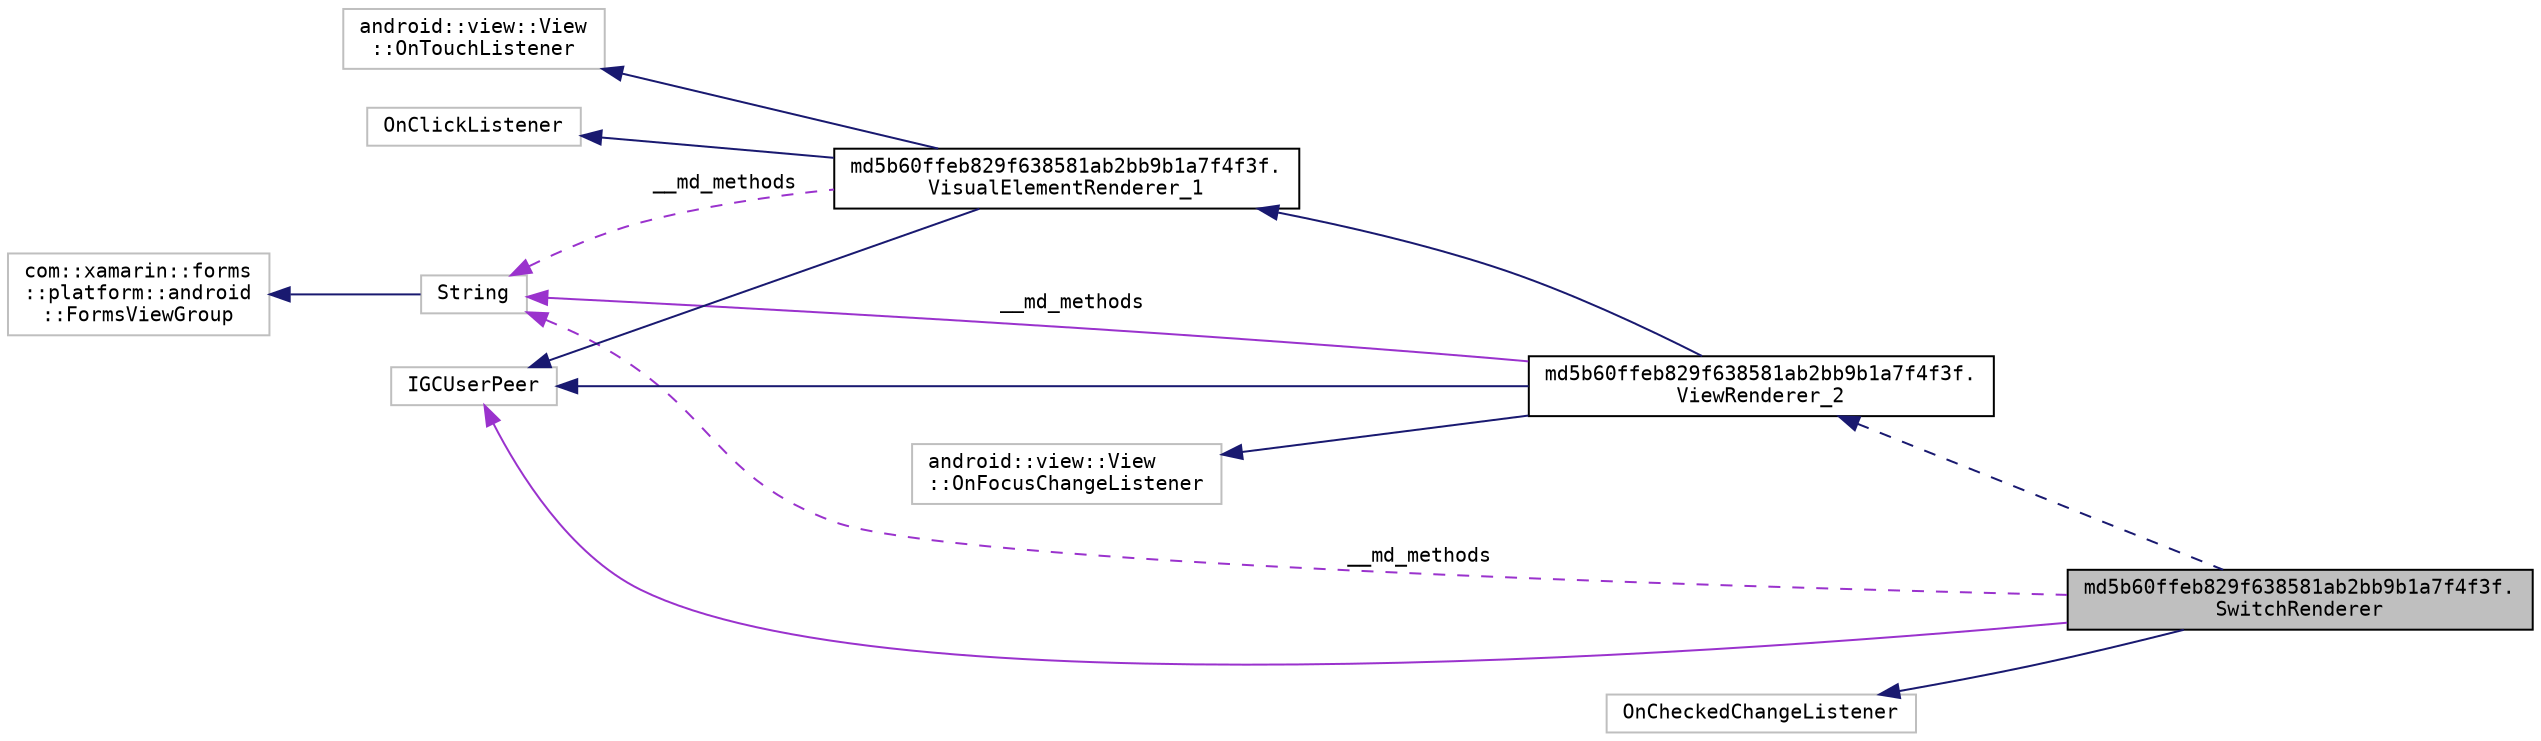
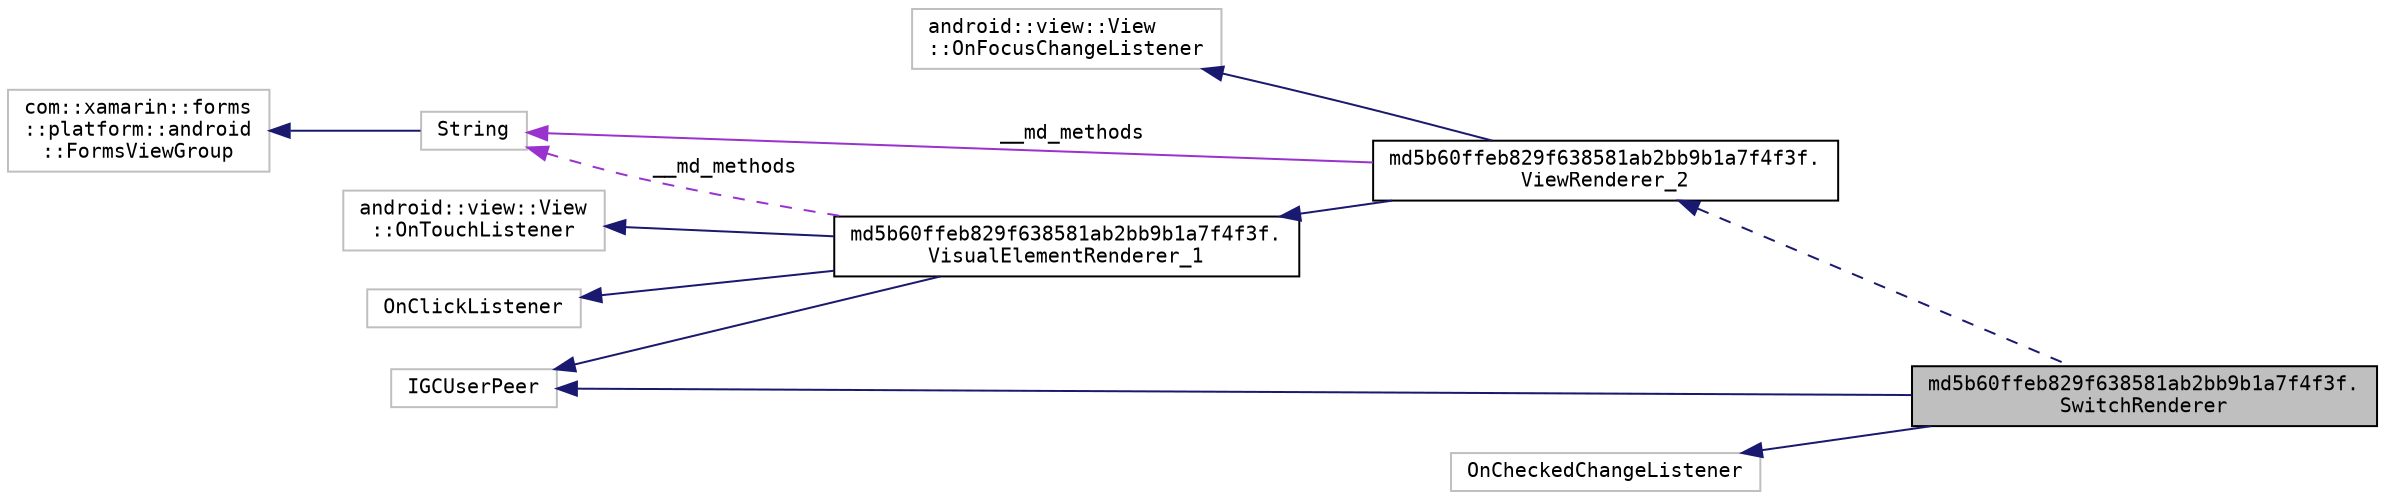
edge "md5b60ffeb829f638581ab2bb9b1a7f4f3f. ViewRenderer_2" -> "IGCUserPeer": removed
edge "md5b60ffeb829f638581ab2bb9b1a7f4f3f. SwitchRenderer" -> "String": removed, label "__md_methods"
edge "md5b60ffeb829f638581ab2bb9b1a7f4f3f. SwitchRenderer" -> "IGCUserPeer": color darkorchid3 -> midnightblue
